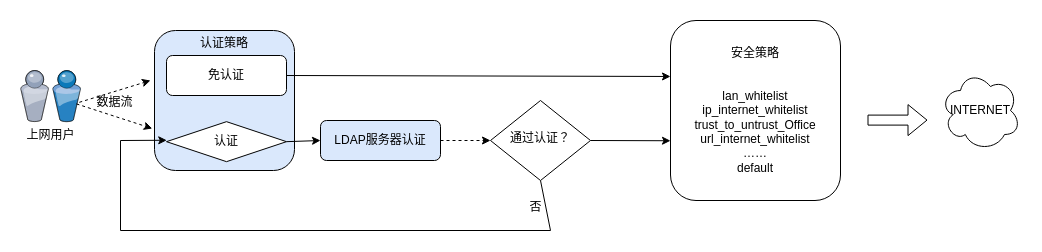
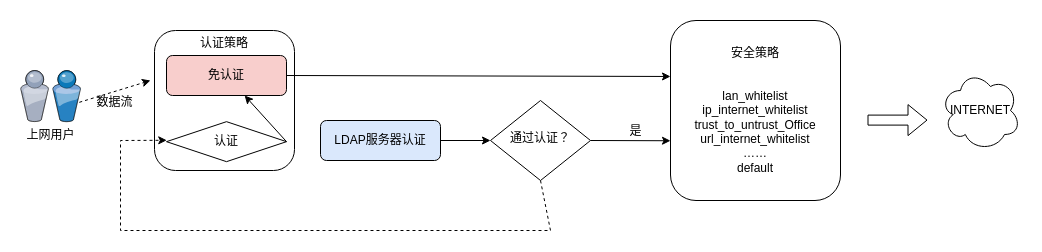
node "免认证": fillcolor #ffffff -> #f8cecc
node "认证策略": fillcolor #dae8fc -> #ffffff
edge "上网用户" -> "认证策略": removed
node "是": added
edge "认证" -> "LDAP服务器认证": now "认证" -> "免认证"
edge "LDAP服务器认证" -> "通过认证？": style dashed -> solid
node "否": removed
edge "通过认证？" -> "认证": style solid -> dashed
